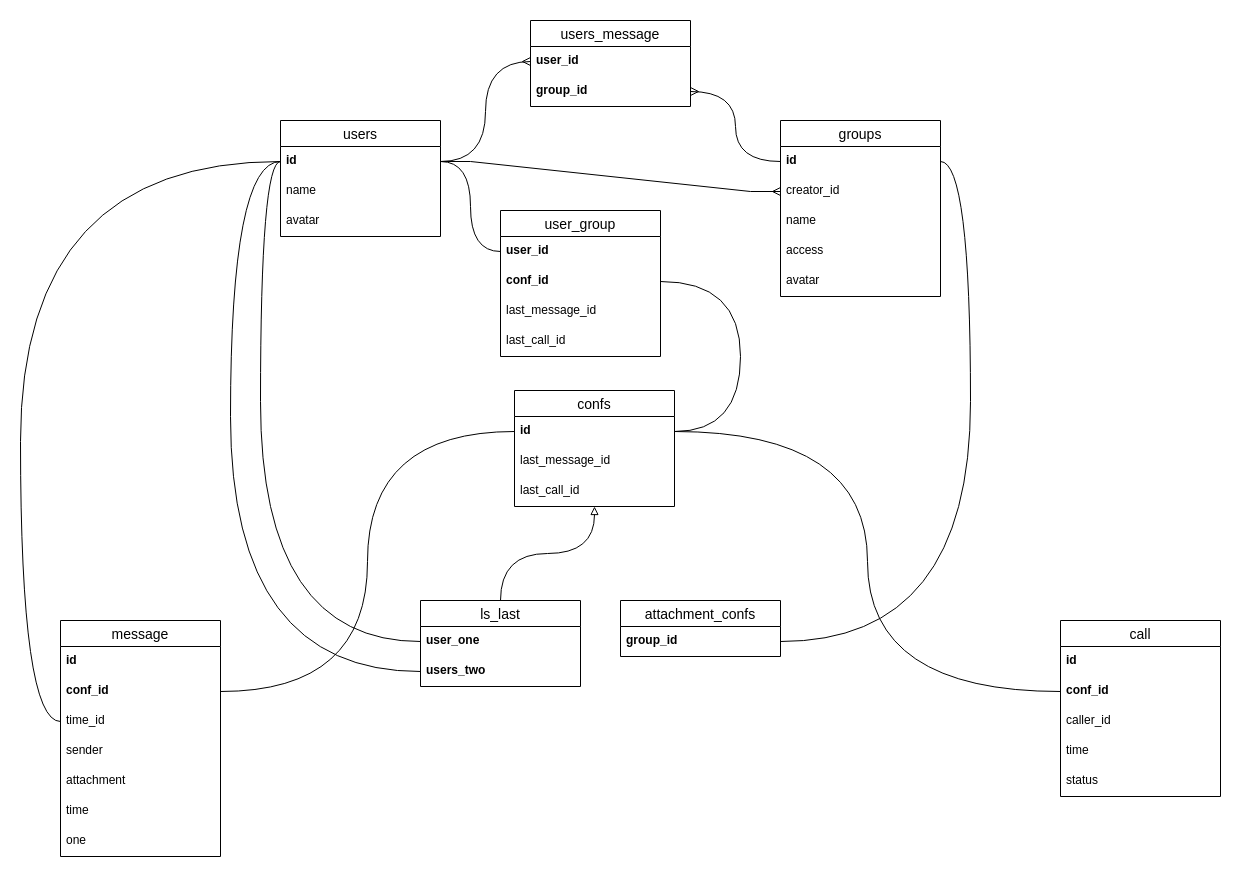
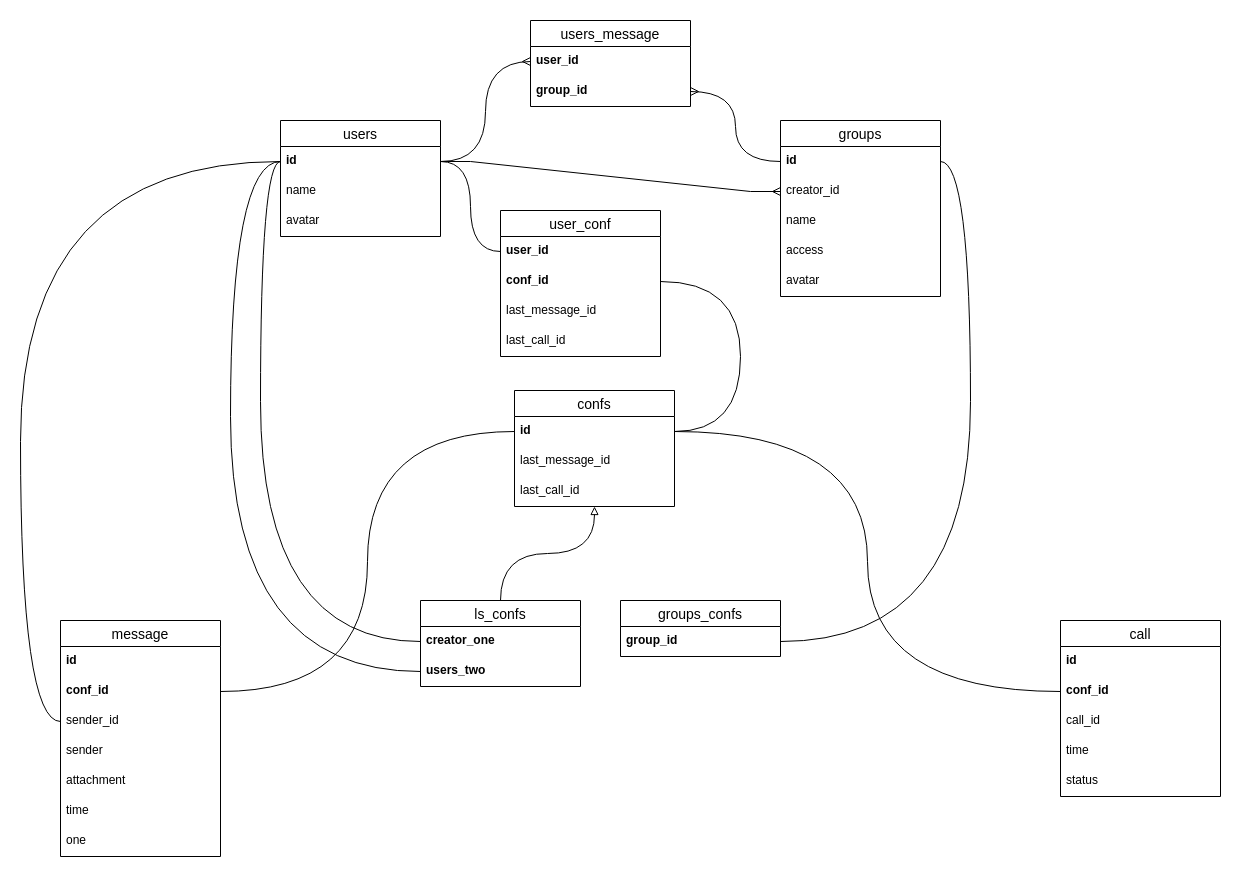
node "user_group": label "user_group" -> "user_conf"
node "ls_last": label "ls_last" -> "ls_confs"
node "attachment_confs": label "attachment_confs" -> "groups_confs"
node "user_one": label "user_one" -> "creator_one"
node "time_id": label "time_id" -> "sender_id"
node "caller_id": label "caller_id" -> "call_id"
